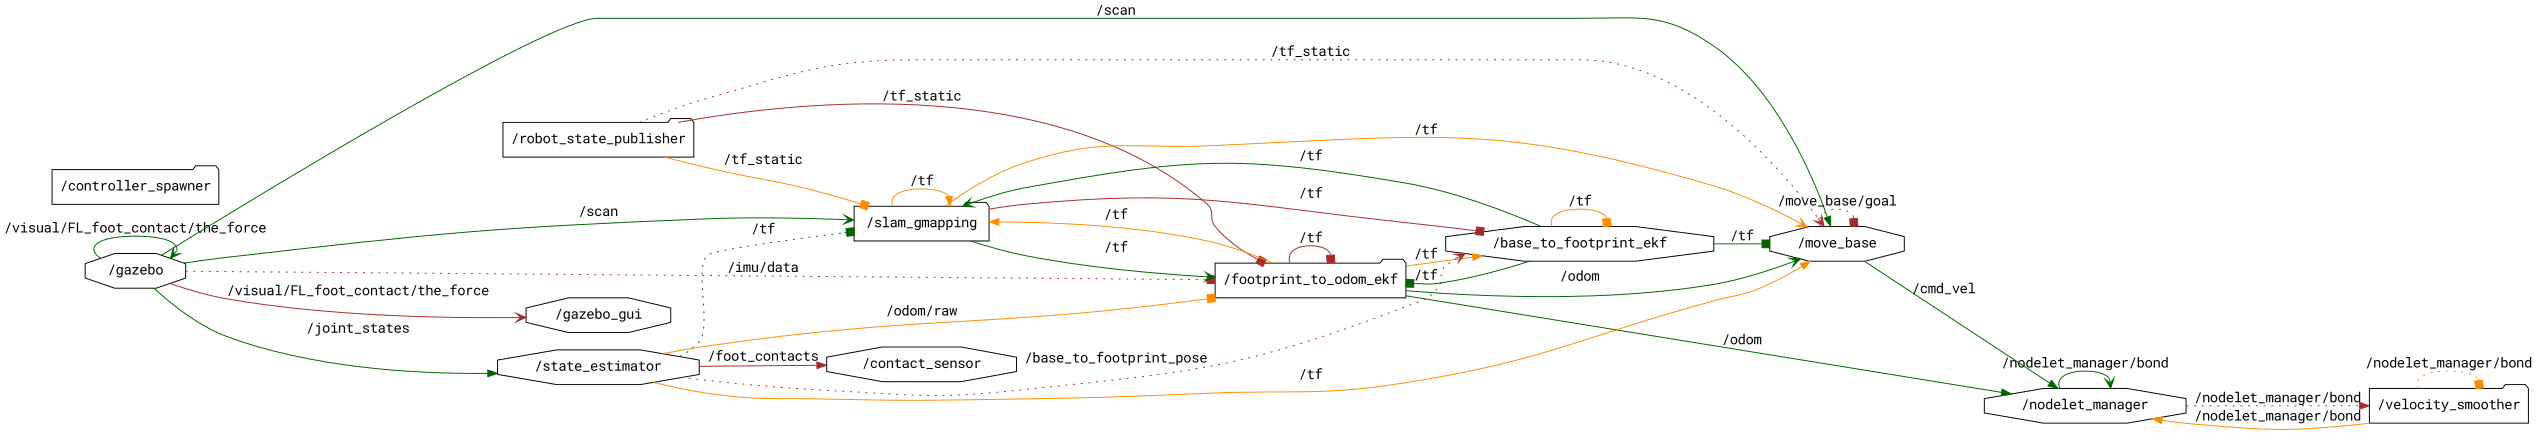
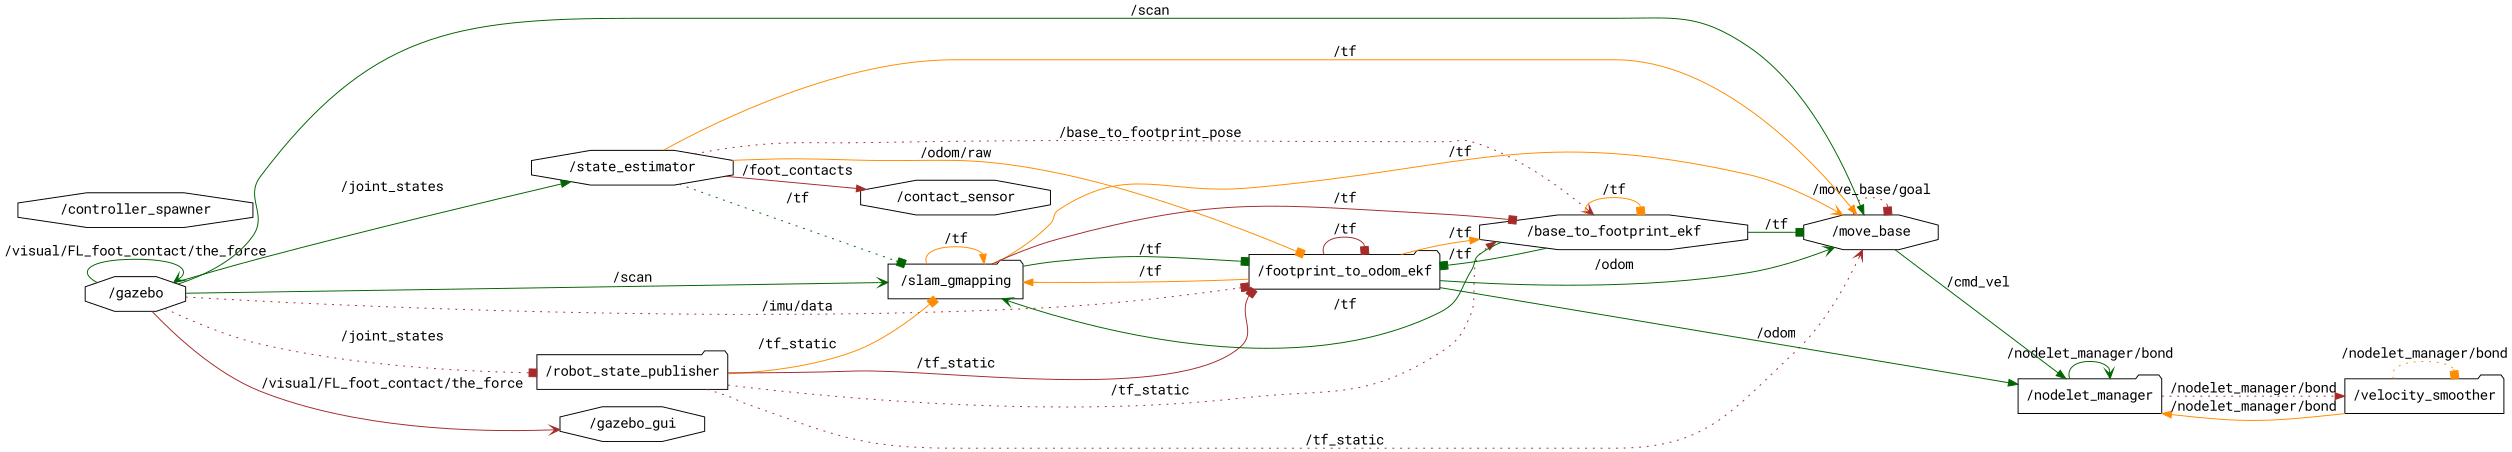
node "/controller_spawner": shape folder -> octagon
edge "/slam_gmapping" -> "/footprint_to_odom_ekf": arrowhead vee -> box
edge "/gazebo" -> "/robot_state_publisher": added, label "/joint_states"
edge "/robot_state_publisher" -> "/base_to_footprint_ekf": added, label "/tf_static"
node "/nodelet_manager": shape octagon -> folder
